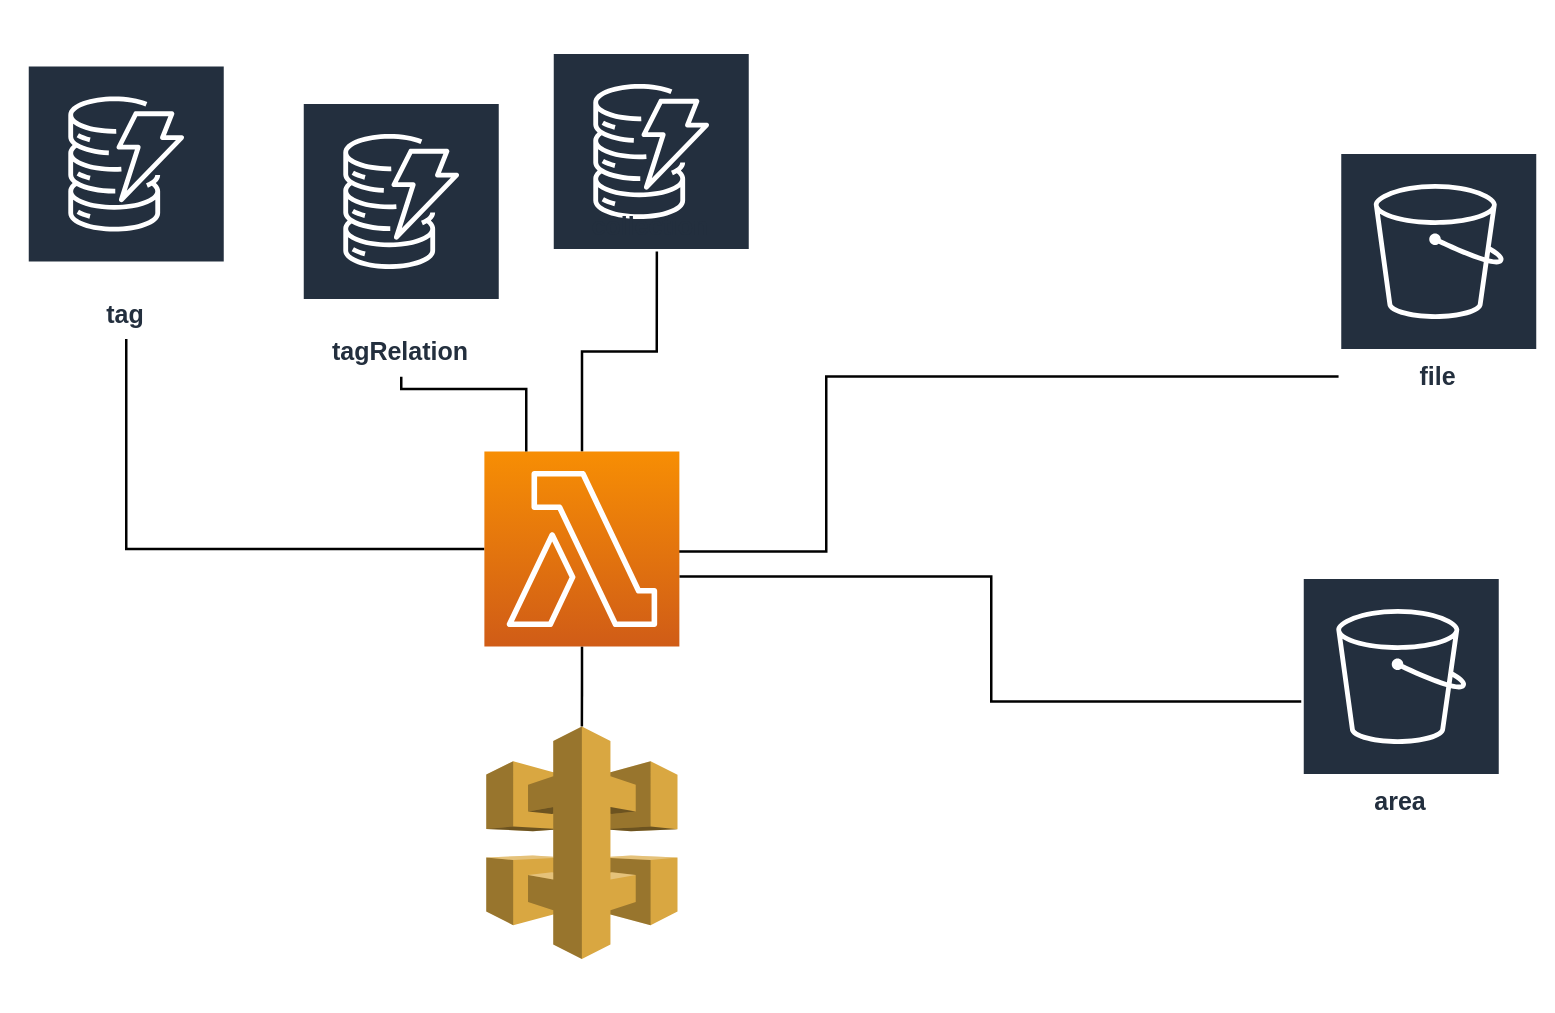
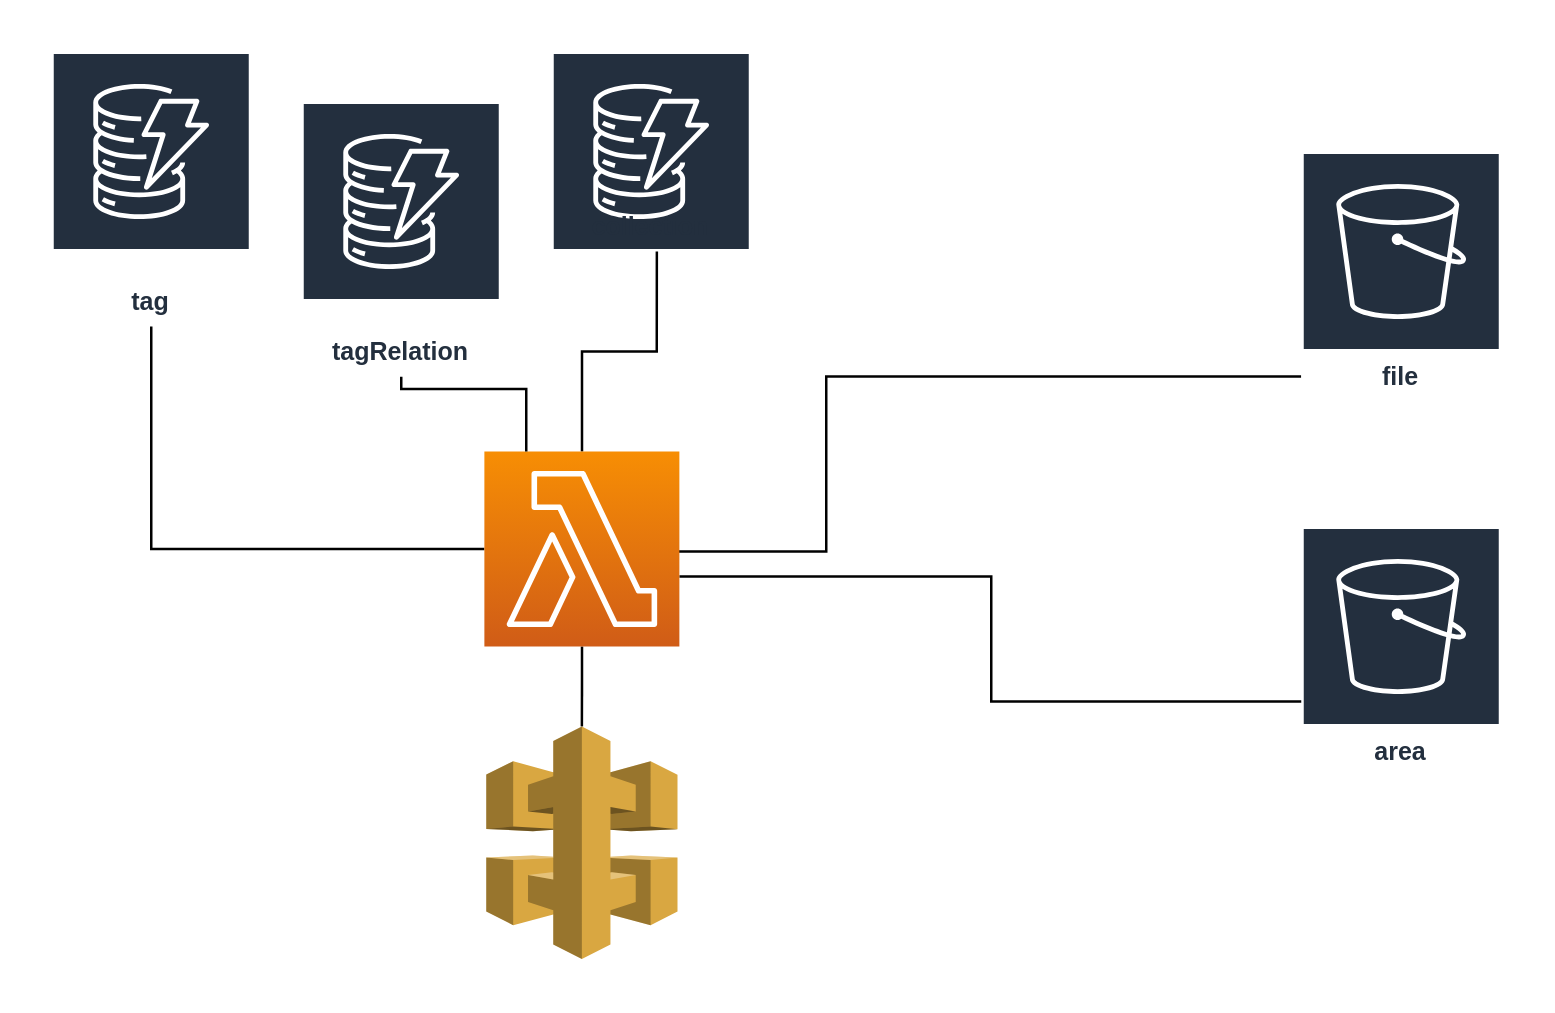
node "tag": moved (126, 201) -> (151, 189)
node "file": moved (1439, 276) -> (1401, 276)
node "area": moved (1401, 701) -> (1401, 651)
